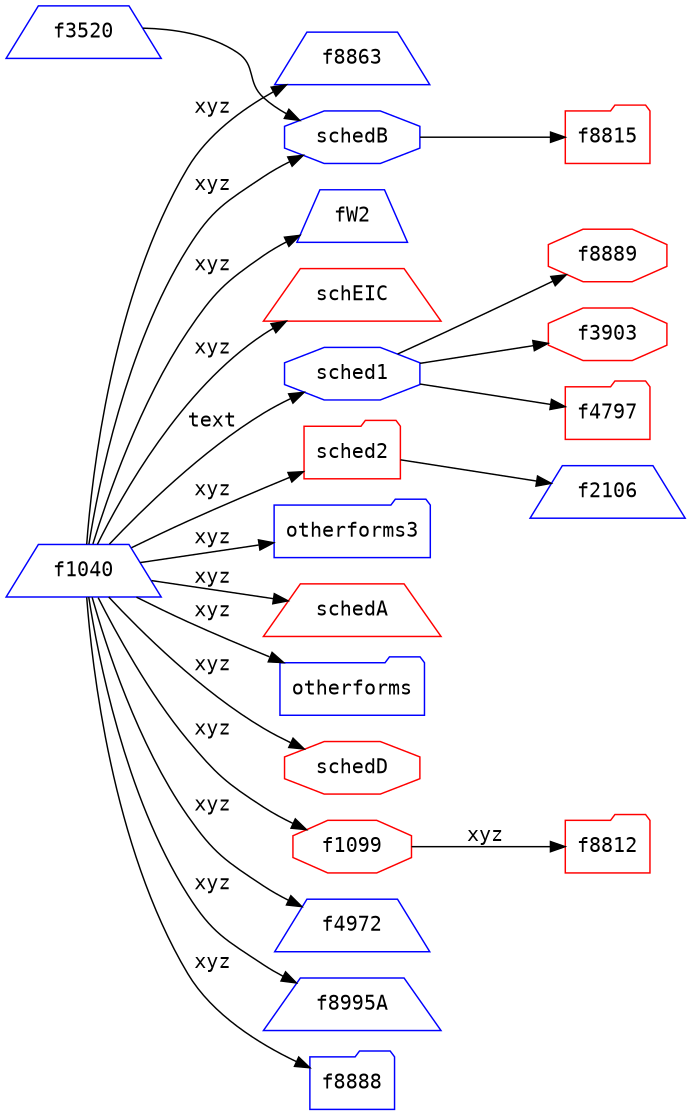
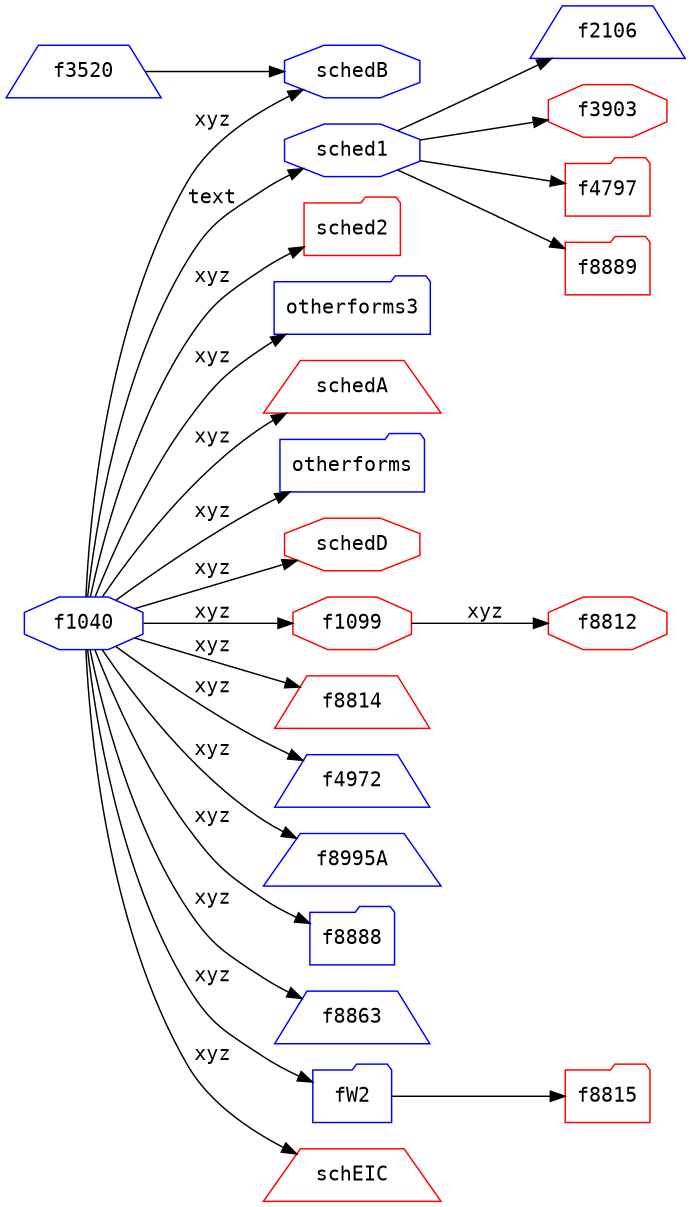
edge "schedB" -> "f8815": now "fW2" -> "f8815"
node "fW2": shape trapezium -> folder
node "f8889": shape octagon -> folder
edge "sched2" -> "f2106": now "sched1" -> "f2106"
node "f1040": shape trapezium -> octagon
node "f8814": added
node "f8812": shape folder -> octagon
